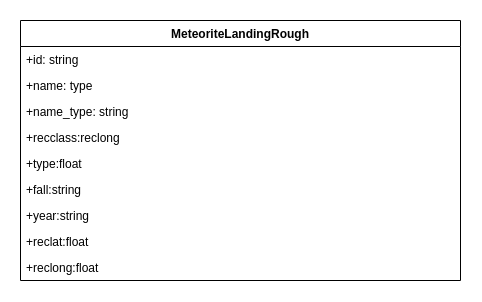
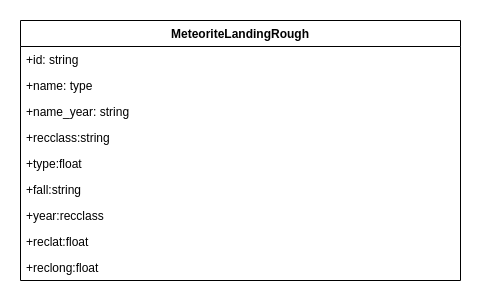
node "+name_type: string": label "+name_type: string" -> "+name_year: string"
node "+recclass:reclong": label "+recclass:reclong" -> "+recclass:string"
node "+year:string": label "+year:string" -> "+year:recclass"
